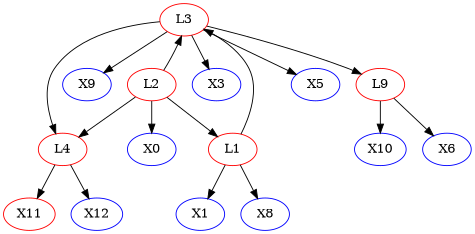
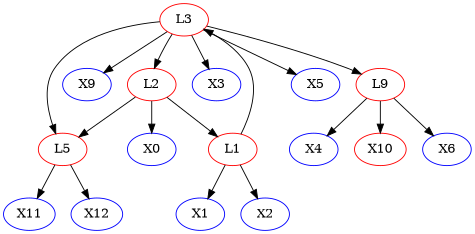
edge "L2" -> "L3": reversed
node "L4": label "L4" -> "L5"
node "X4": added
node "X10": color blue -> red
node "X11": color red -> blue
node "X8": label "X8" -> "X2"
